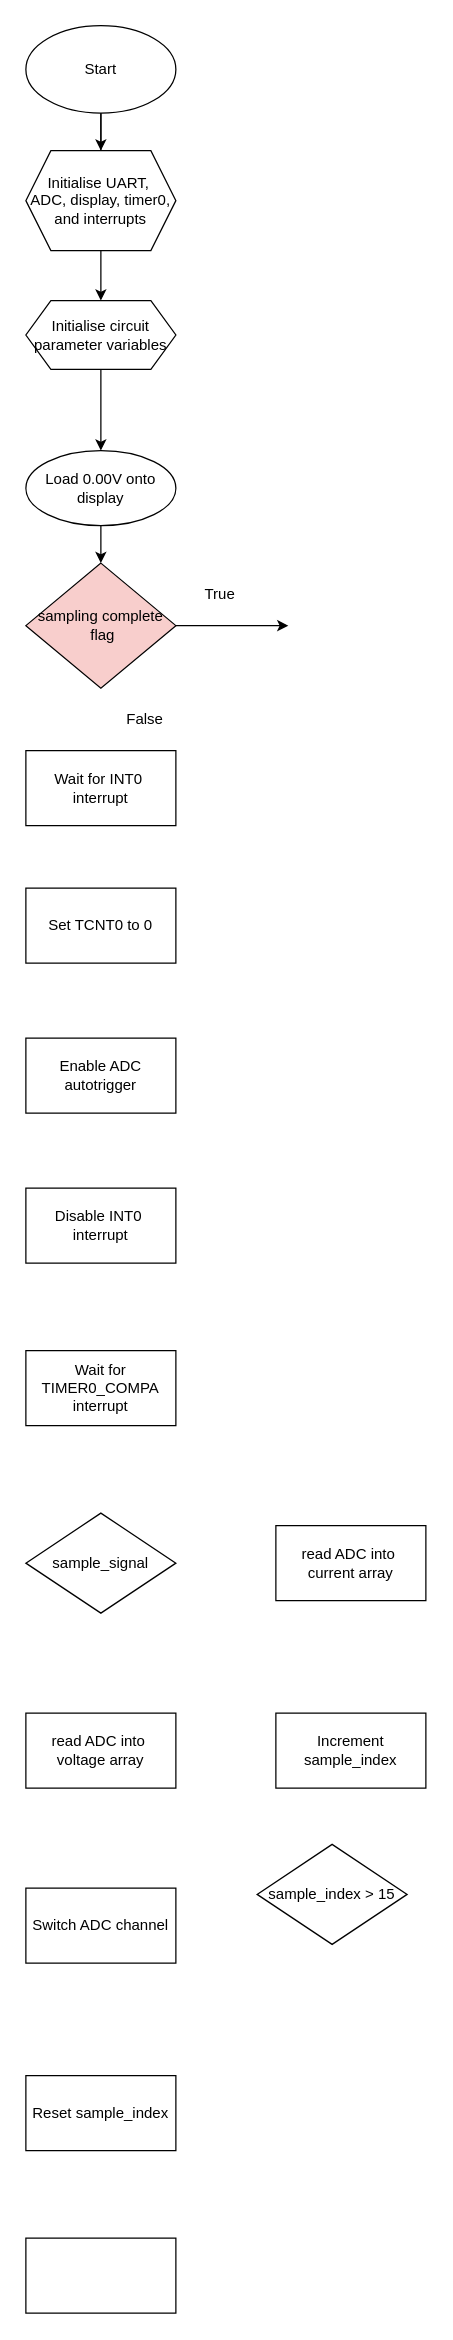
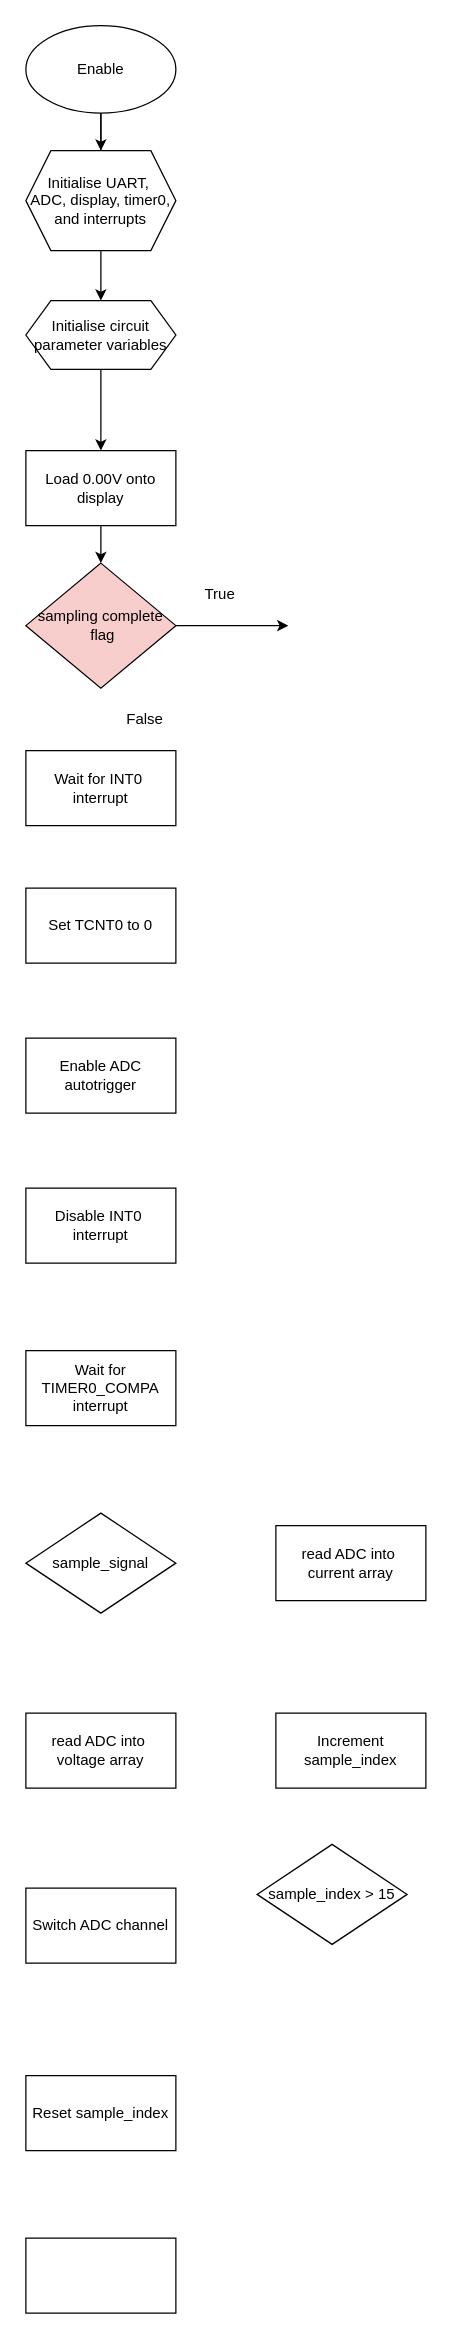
node "Start": label "Start" -> "Enable"
node "Load 0.00V onto display": shape ellipse -> rectangle
